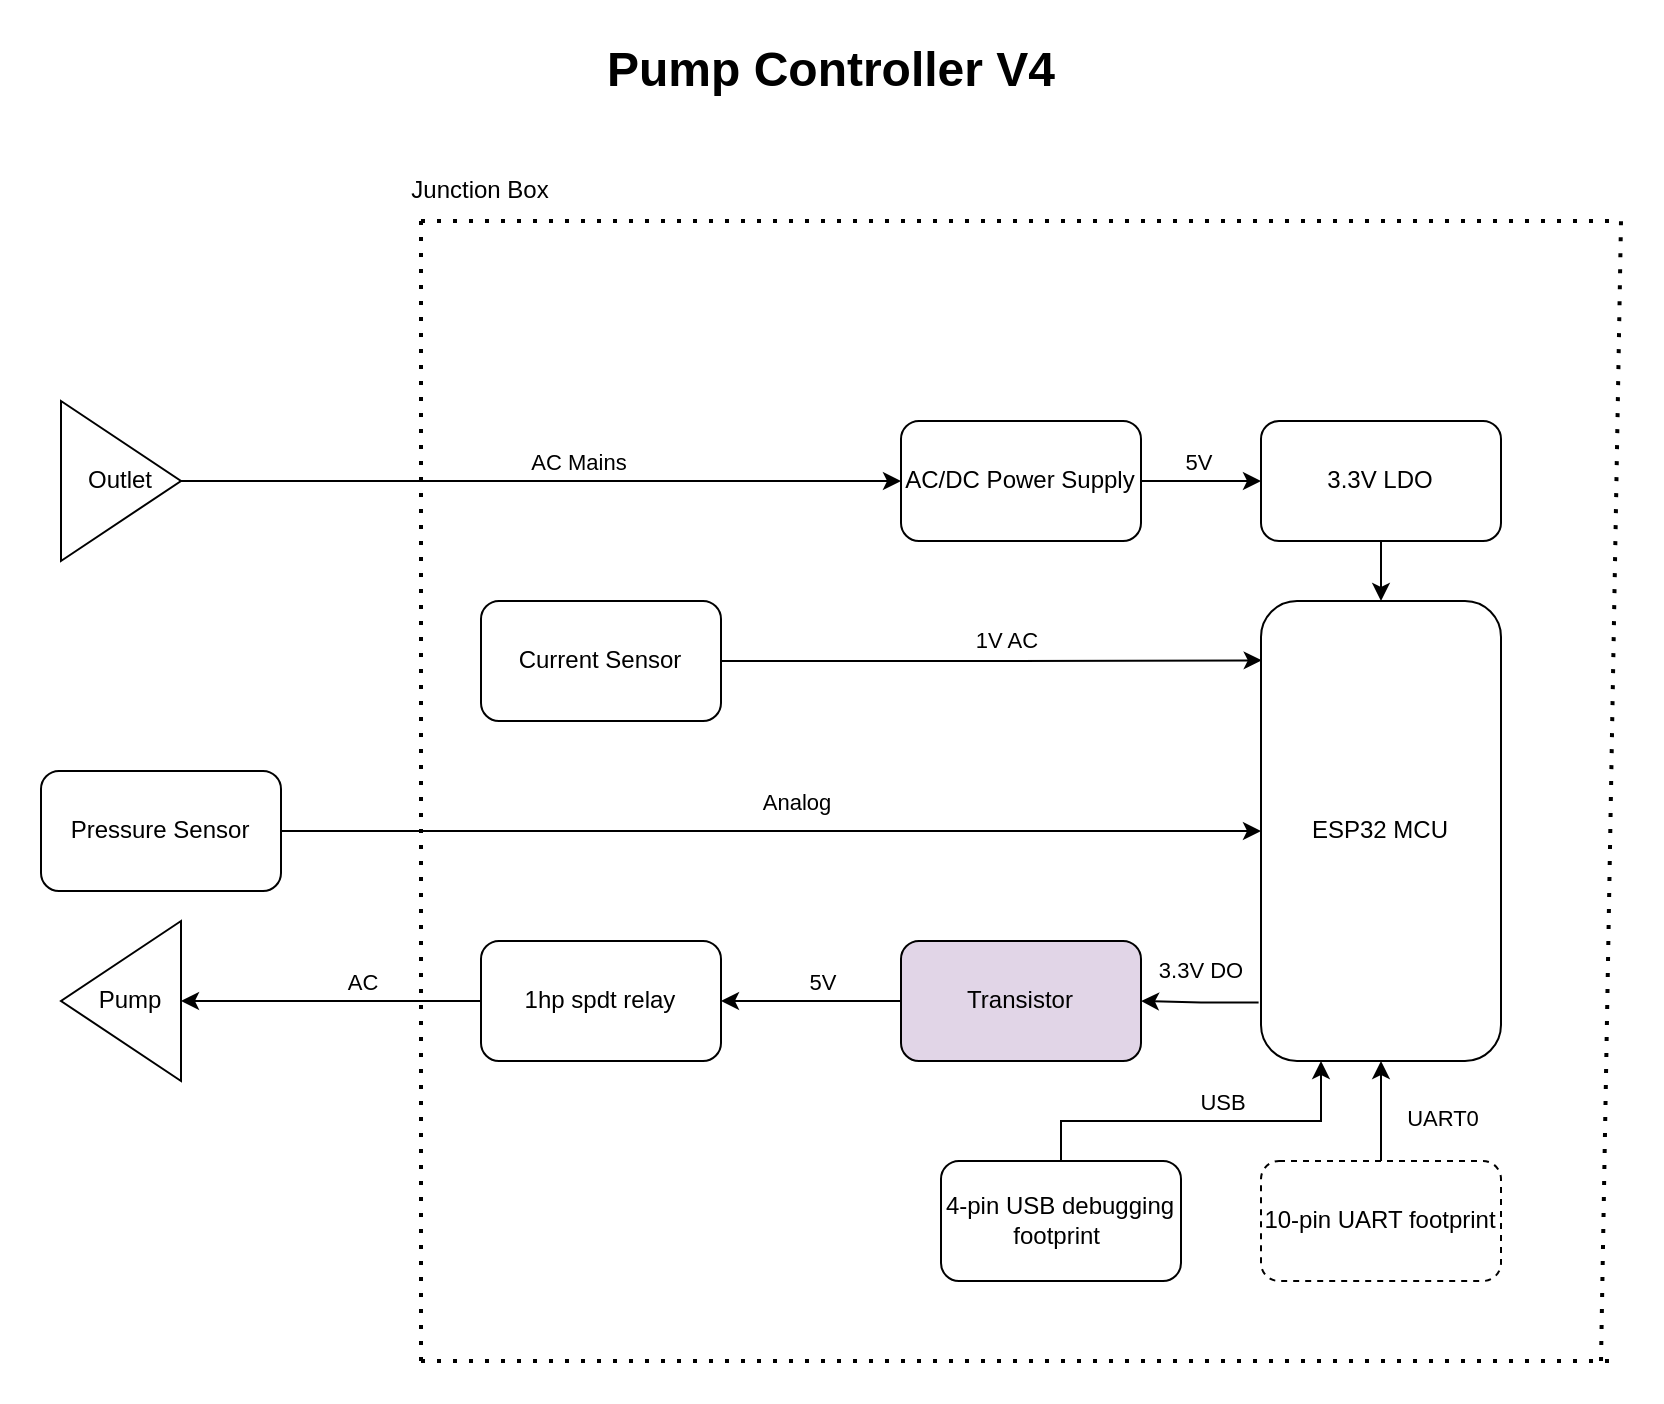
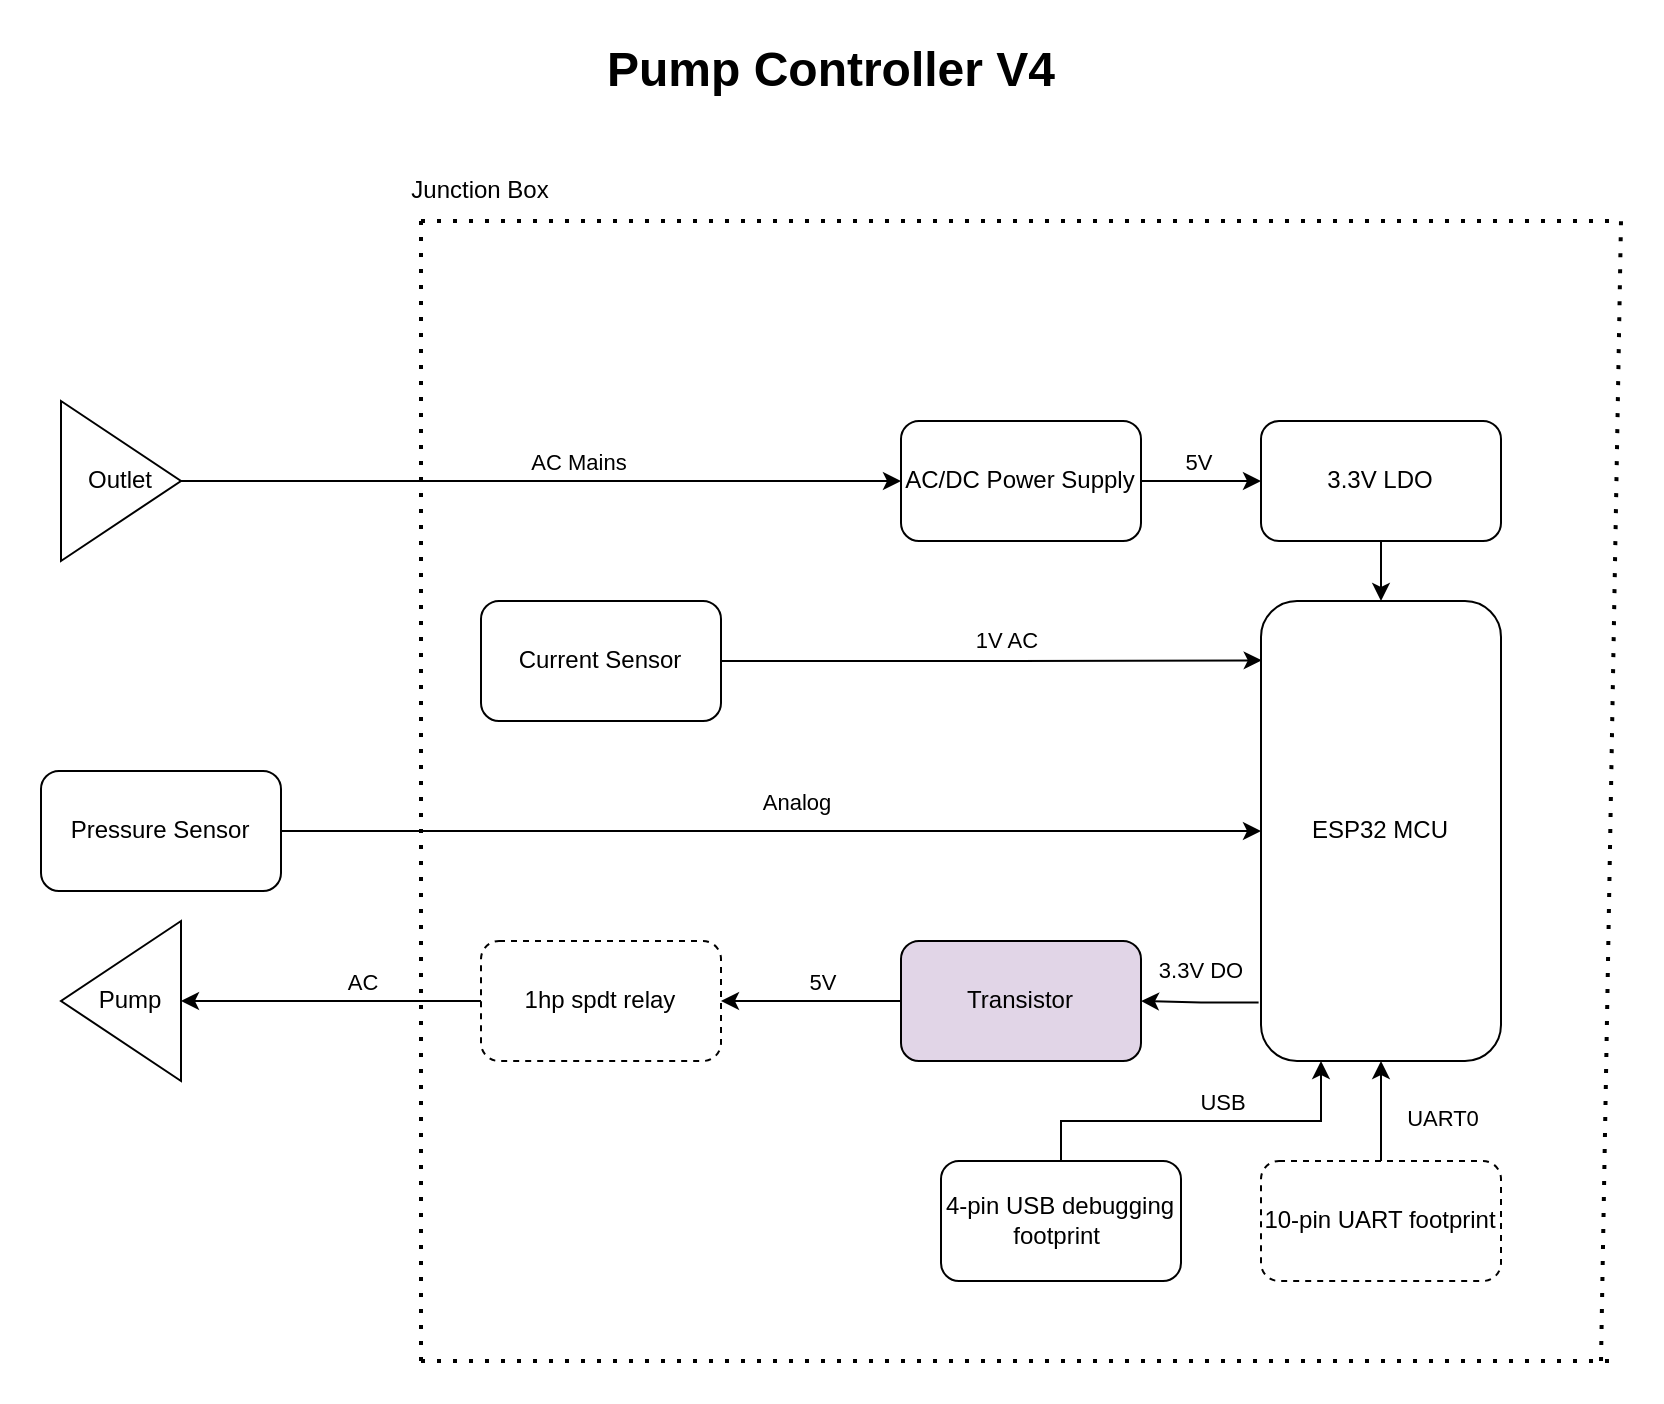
node "1hp spdt relay": style solid -> dashed
